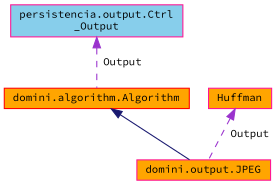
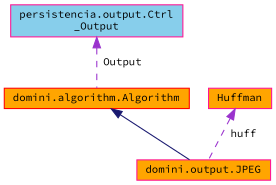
edge "domini.output.JPEG" -> "Huffman": label " Output" -> " huff"
